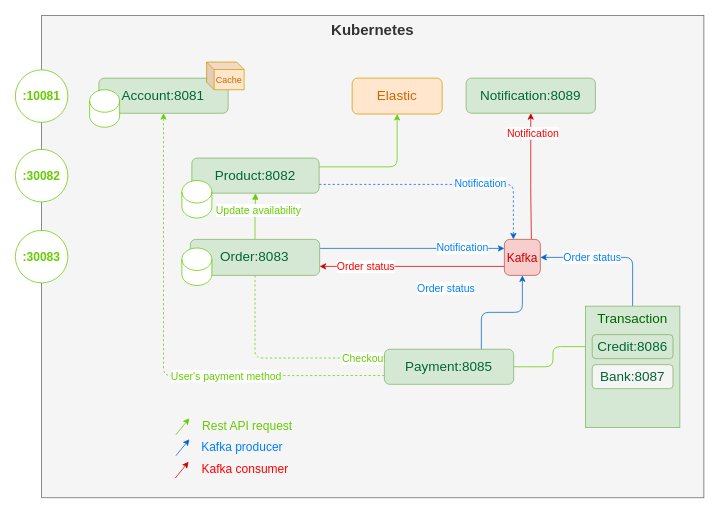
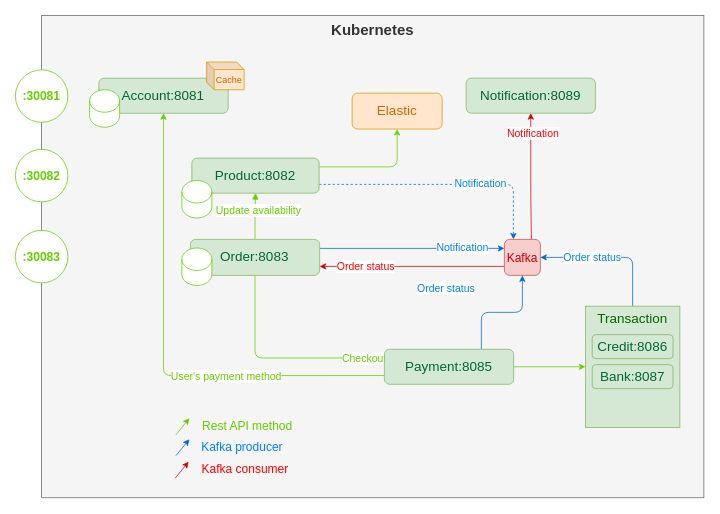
node ":10081": label ":10081" -> ":30081"
node "Elastic": moved (397, 96) -> (397, 111)
edge "Payment:8085" -> "Account:8081": style dashed -> solid
edge "Payment:8085" -> "Credit:8086": now "Payment:8085" -> "Transaction"
edge "Order:8083" -> "Payment:8085": style dashed -> solid
node "Bank:8087": fillcolor #f5f5f5 -> #d5e8d4
node "Rest API request": label "Rest API request" -> "Rest API method"
